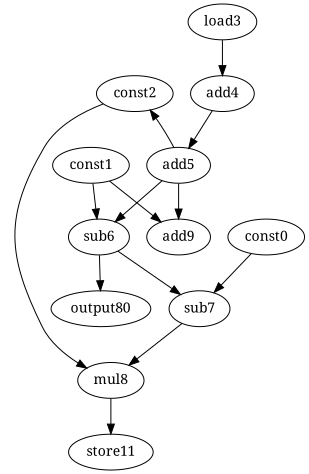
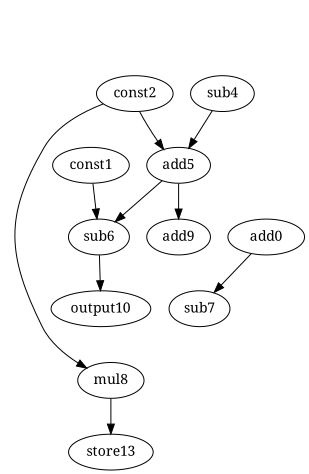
node "load3": removed
node "add4": label "add4" -> "sub4"
edge "add5" -> "const2": reversed
edge "const1" -> "add9": removed
node "const0": label "const0" -> "add0"
edge "sub6" -> "sub7": removed
node "output80": label "output80" -> "output10"
edge "sub7" -> "mul8": removed
node "store11": label "store11" -> "store13"
